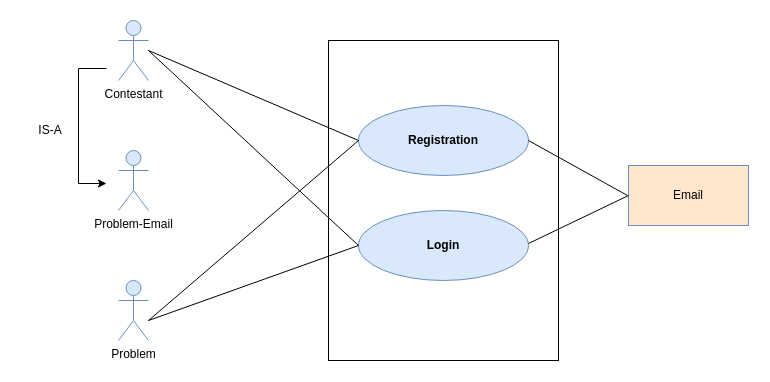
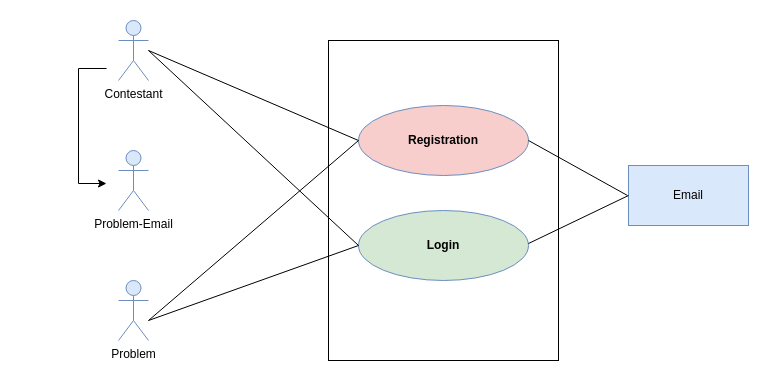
node "IS-A": removed
node "Registration": fillcolor #dae8fc -> #f8cecc
node "Email": fillcolor #ffe6cc -> #dae8fc
node "Login": fillcolor #dae8fc -> #d5e8d4
